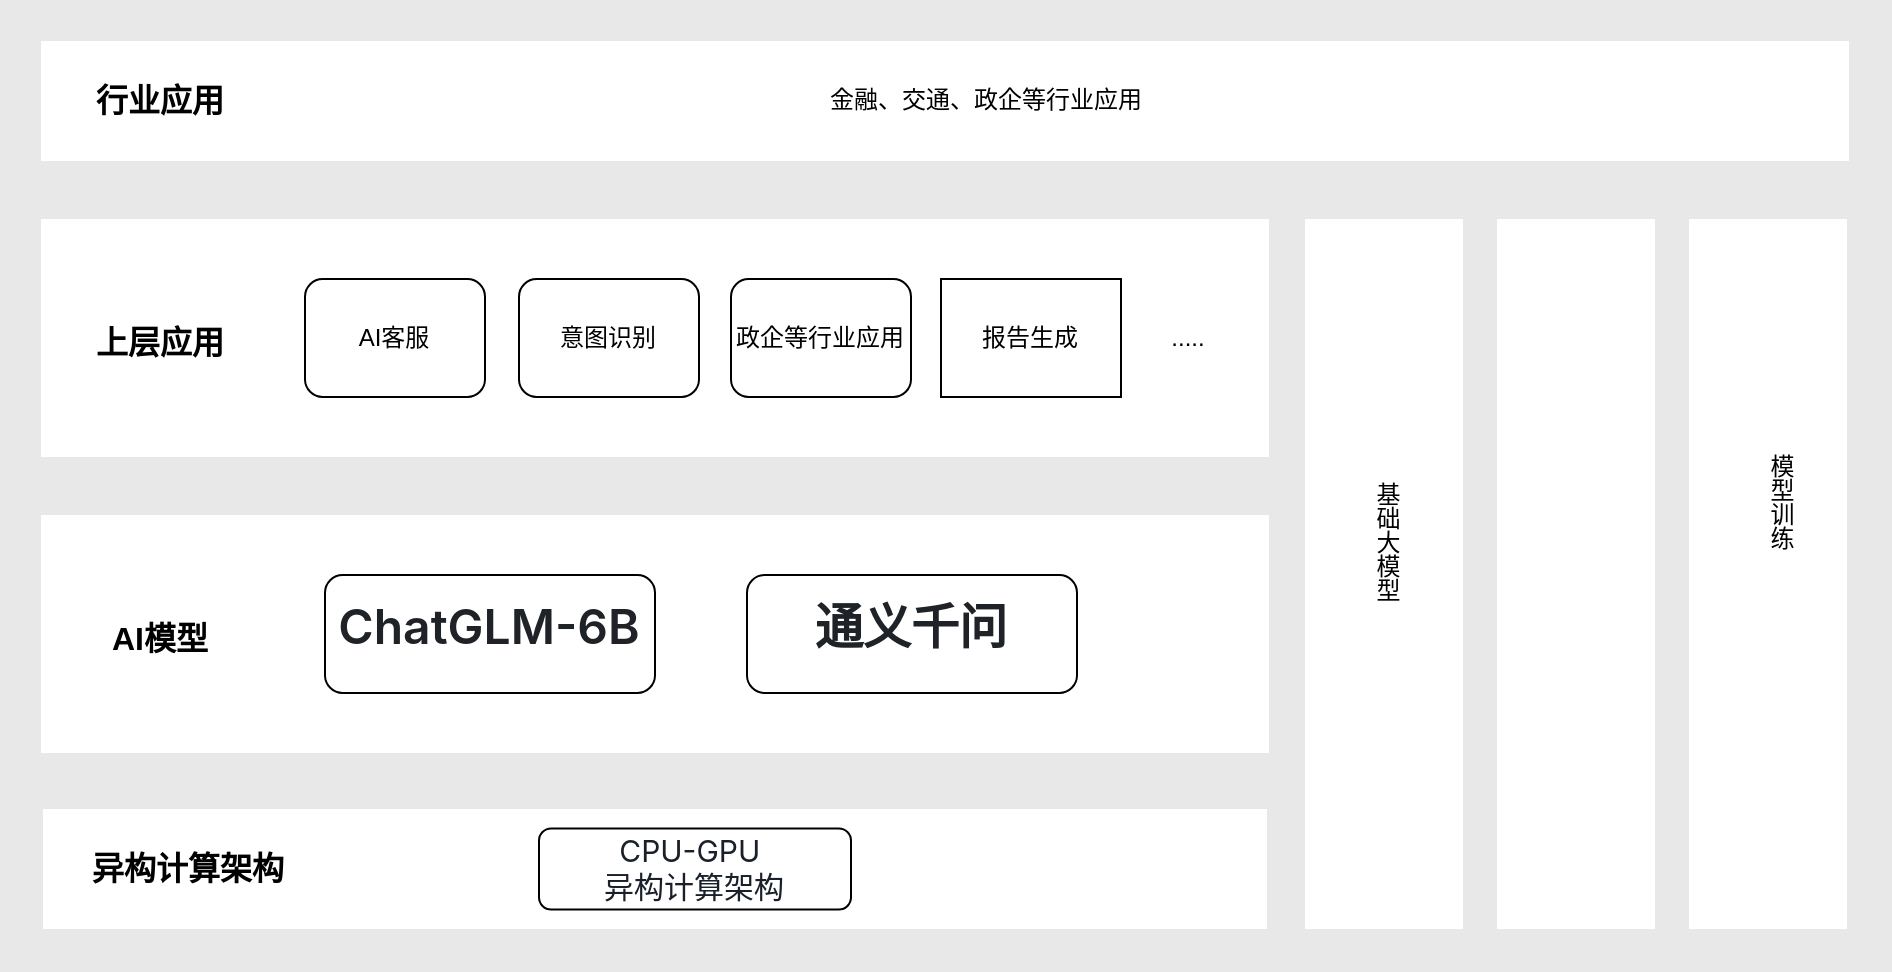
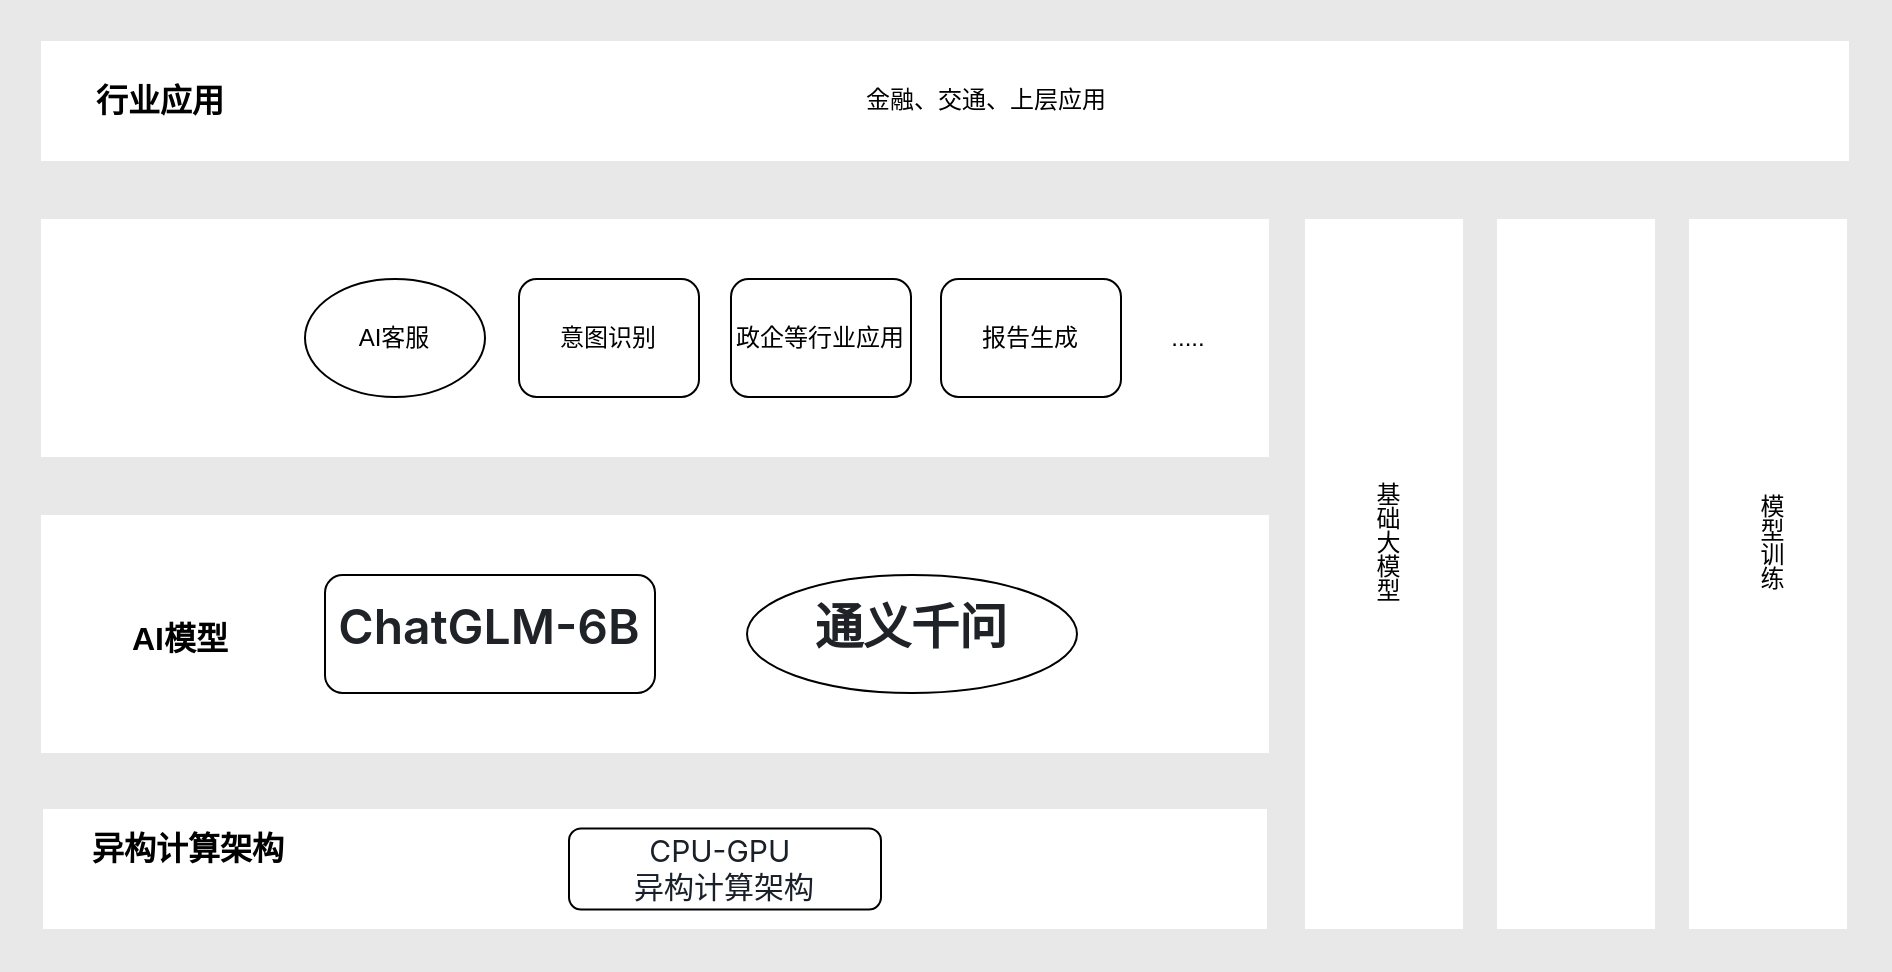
node "金融、交通、政企等行业应用": label "金融、交通、政企等行业应用" -> "金融、交通、上层应用"
node "AI客服": shape rounded rectangle -> ellipse
node "报告生成": shape rectangle -> rounded rectangle
node "上层应用": removed
node "模型训练": moved (1778, 503) -> (1768, 543)
node "通义千问": shape rounded rectangle -> ellipse
node "AI模型": moved (161, 639) -> (181, 639)
node "异构计算架构": moved (189, 869) -> (189, 849)
node "CPU-GPU 异构计算架构": moved (695, 869) -> (725, 869)
